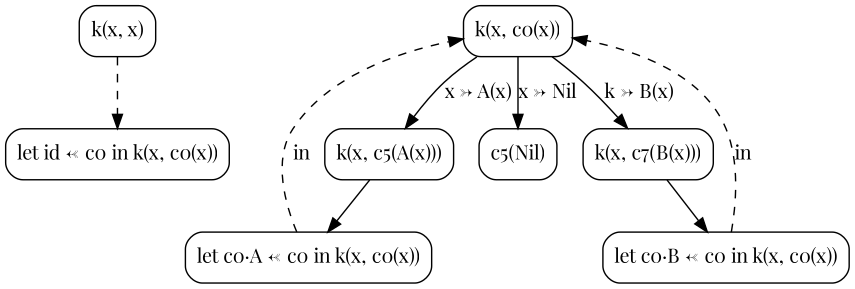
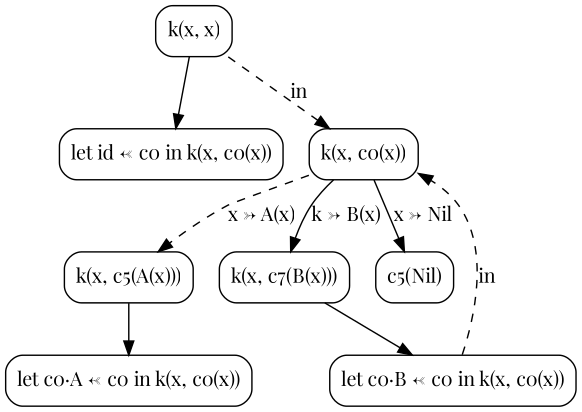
edge "k(x, c0(x))" -> "k(x, c5(A(x)))": style solid -> dashed
edge "k(x, x)" -> "let id ← c0 in k(x, c0(x))": style dashed -> solid
edge "let c0·A ← c0 in k(x, c0(x))" -> "k(x, c0(x))": now "k(x, x)" -> "k(x, c0(x))"
